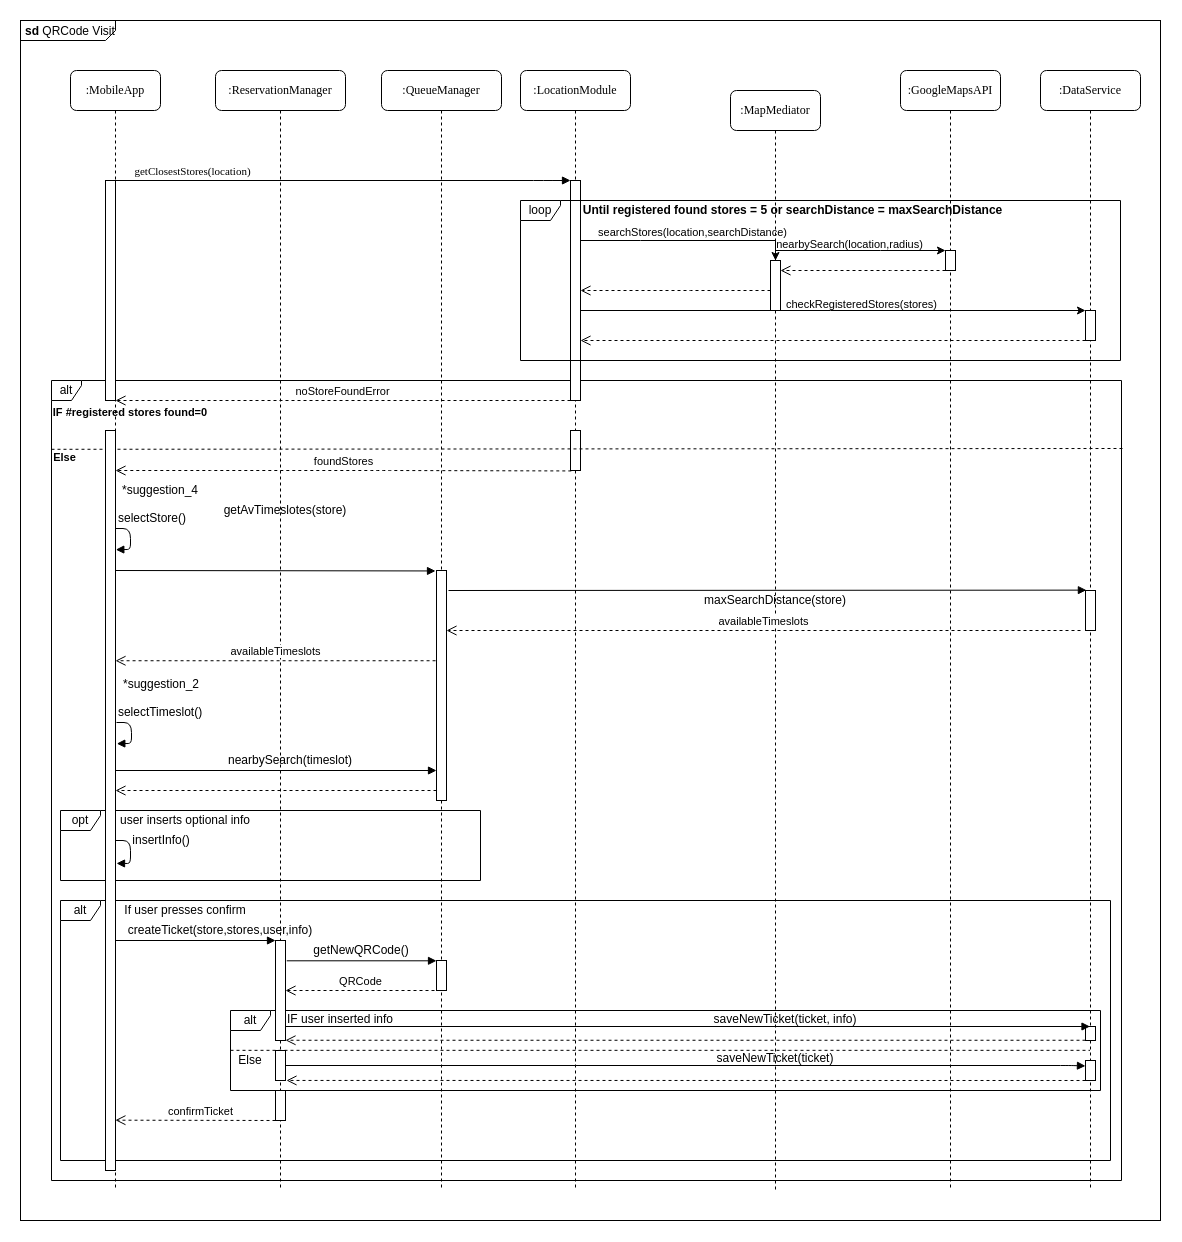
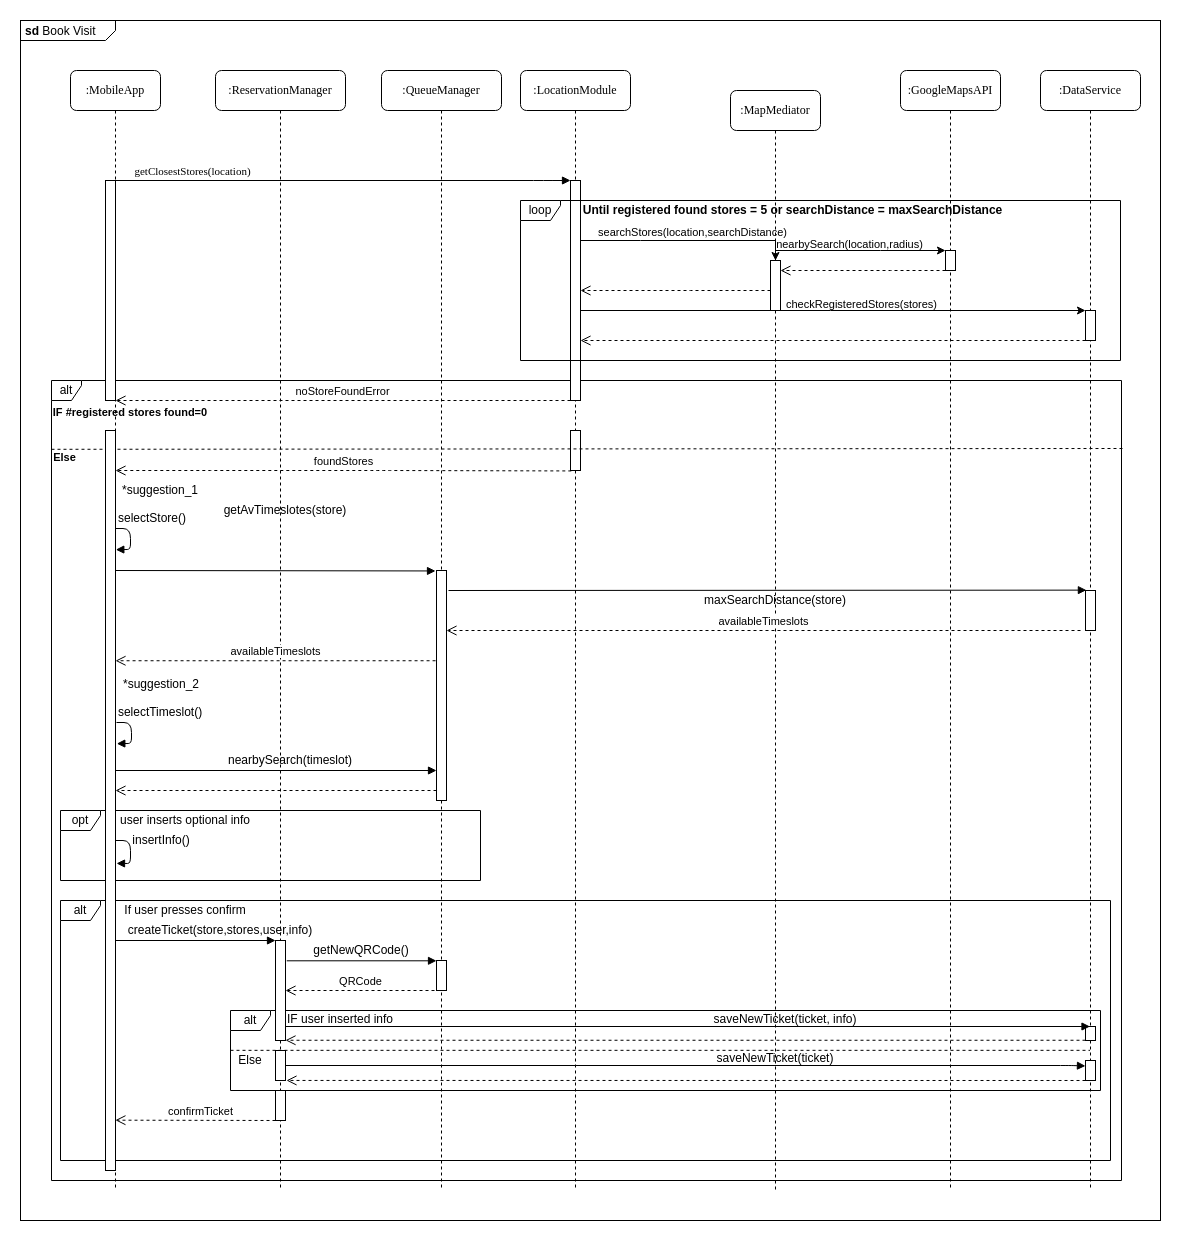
node "sd QRCode Visit": label "sd QRCode Visit" -> "sd Book Visit"
node "*suggestion_4": label "*suggestion_4" -> "*suggestion_1"
